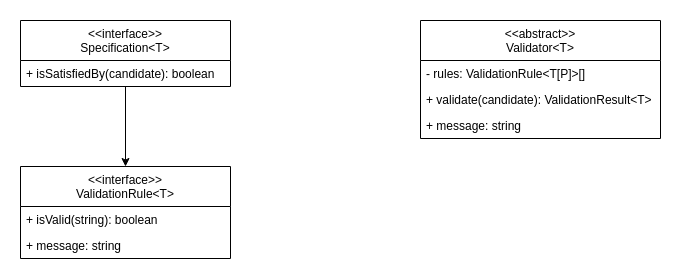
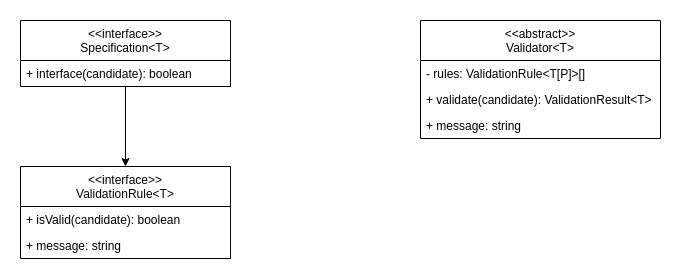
node "+ isSatisfiedBy(candidate): boolean": label "+ isSatisfiedBy(candidate): boolean" -> "+ interface(candidate): boolean"
node "+ isValid(string): boolean": label "+ isValid(string): boolean" -> "+ isValid(candidate): boolean"
